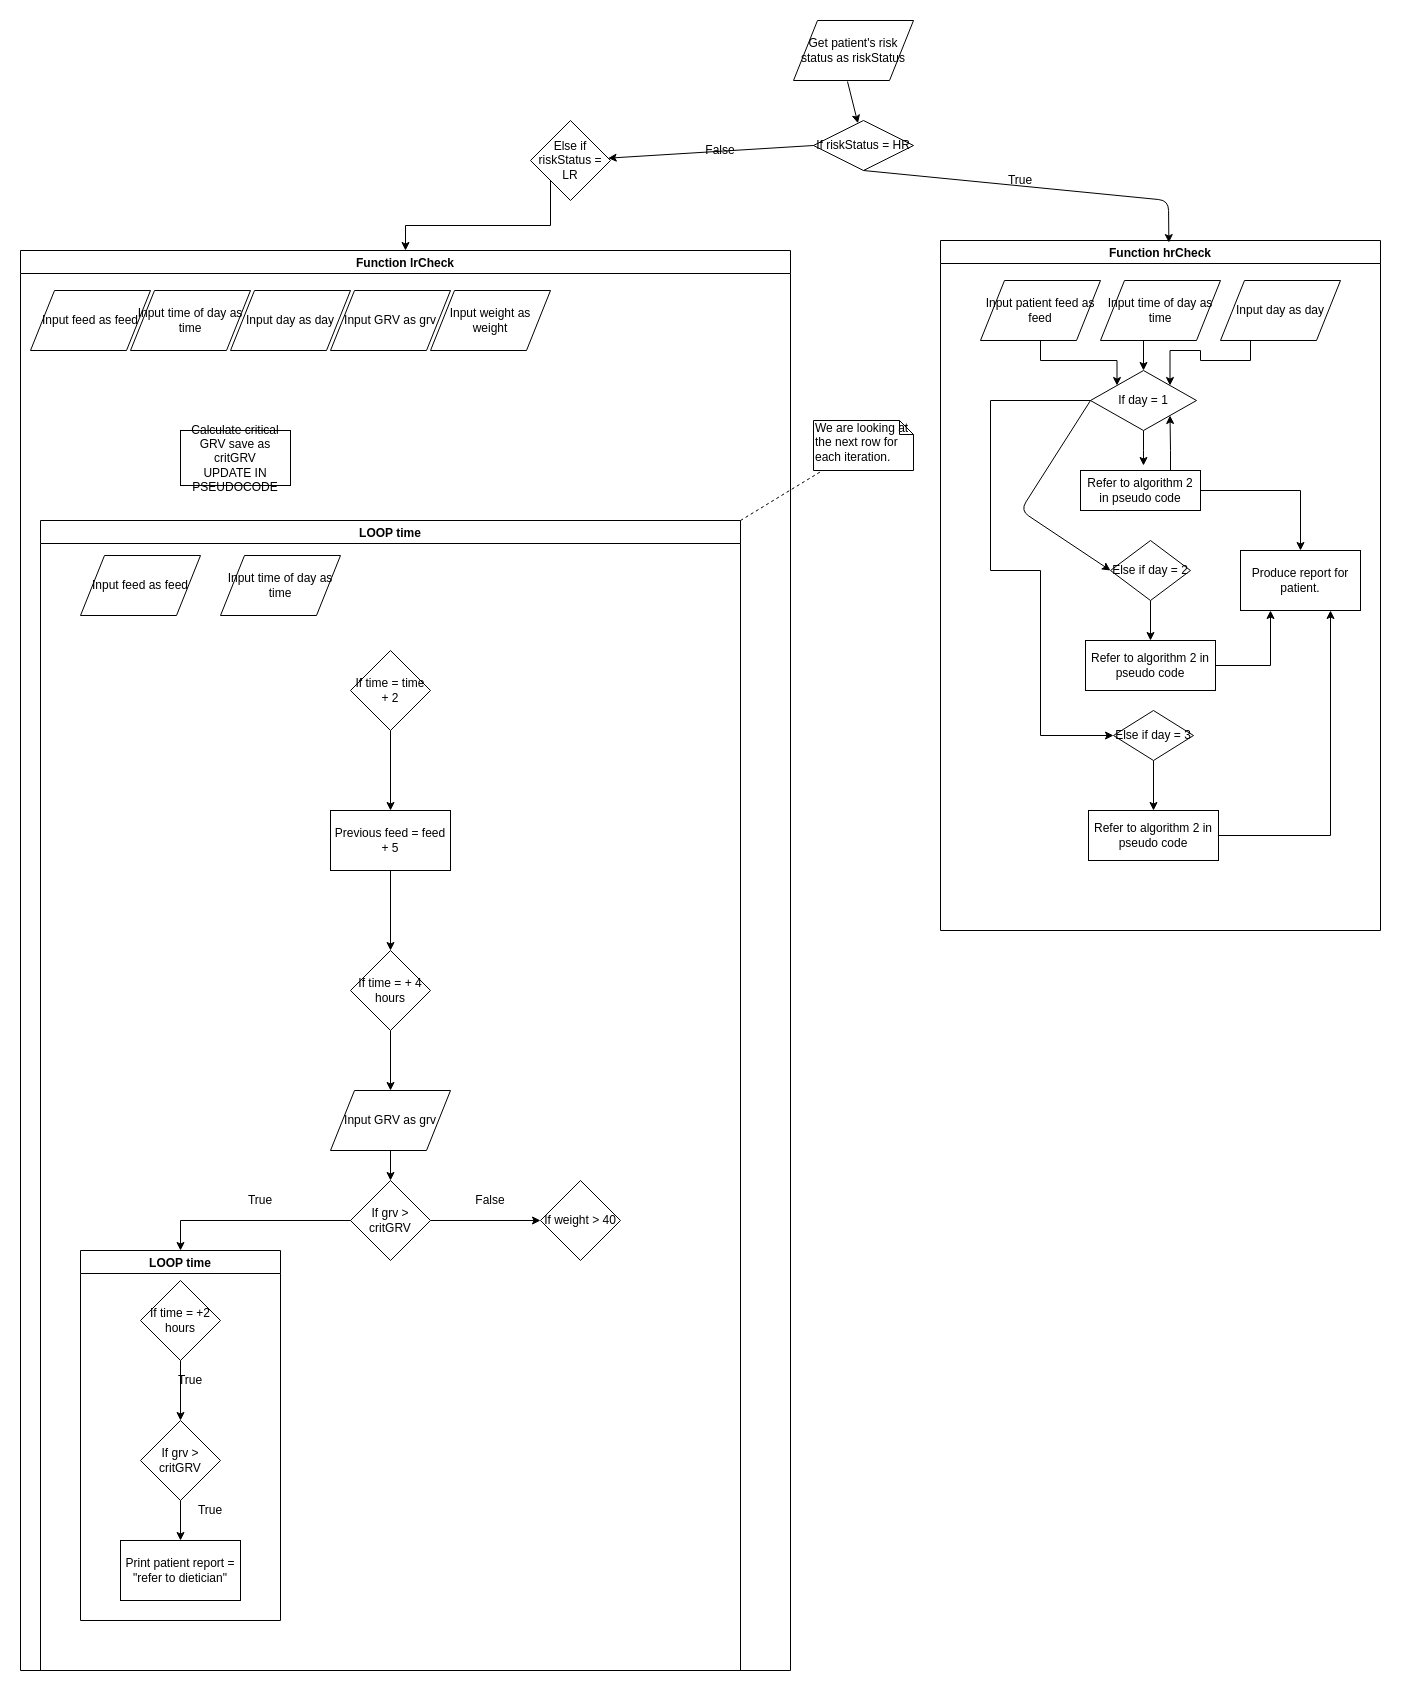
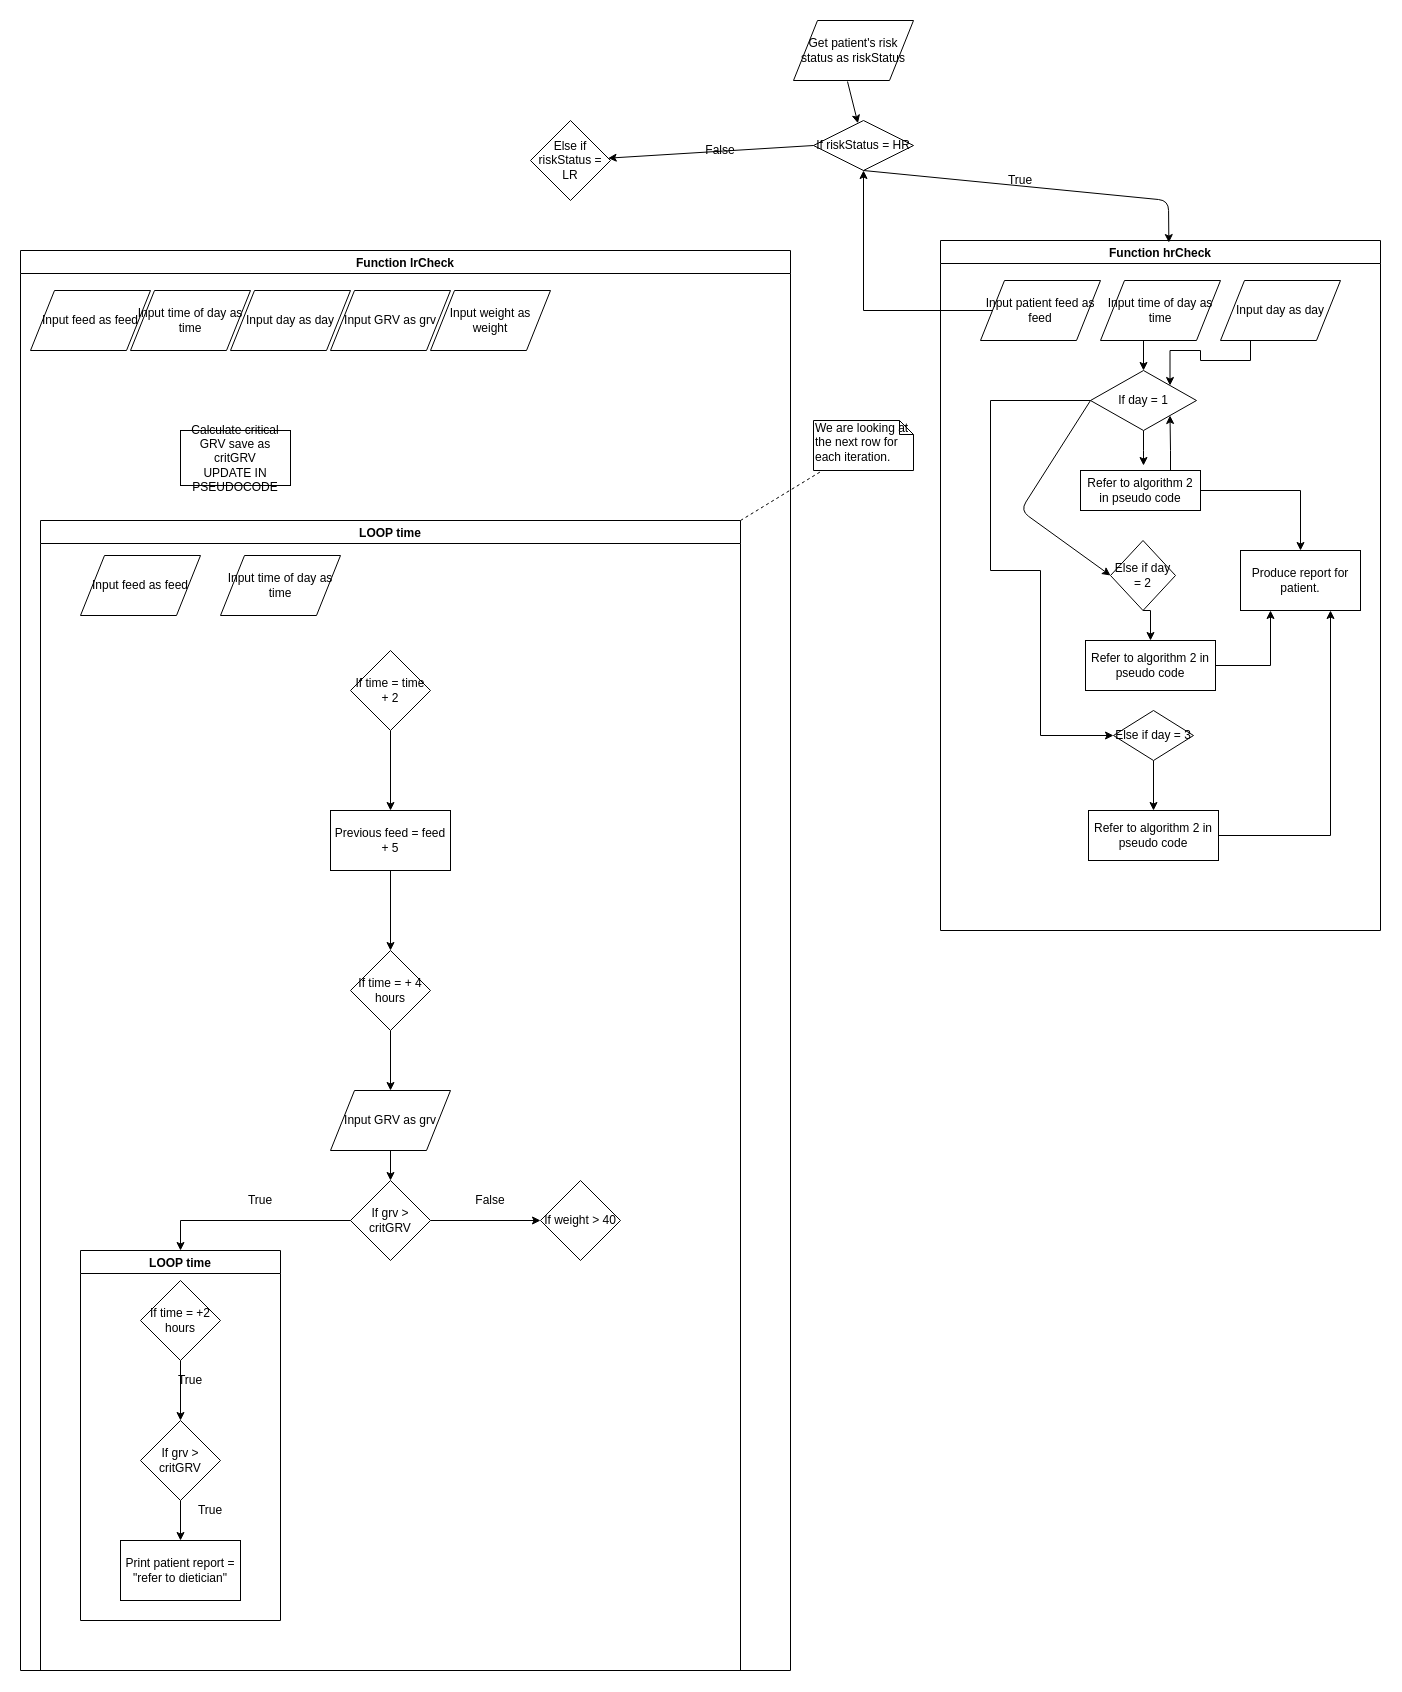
edge "Else if riskStatus = LR" -> "Function lrCheck": removed
edge "Input patient feed as feed" -> "If day = 1": now "Input patient feed as feed" -> "If riskStatus = HR"
node "Else if day = 2": size 80x60 -> 65x70
